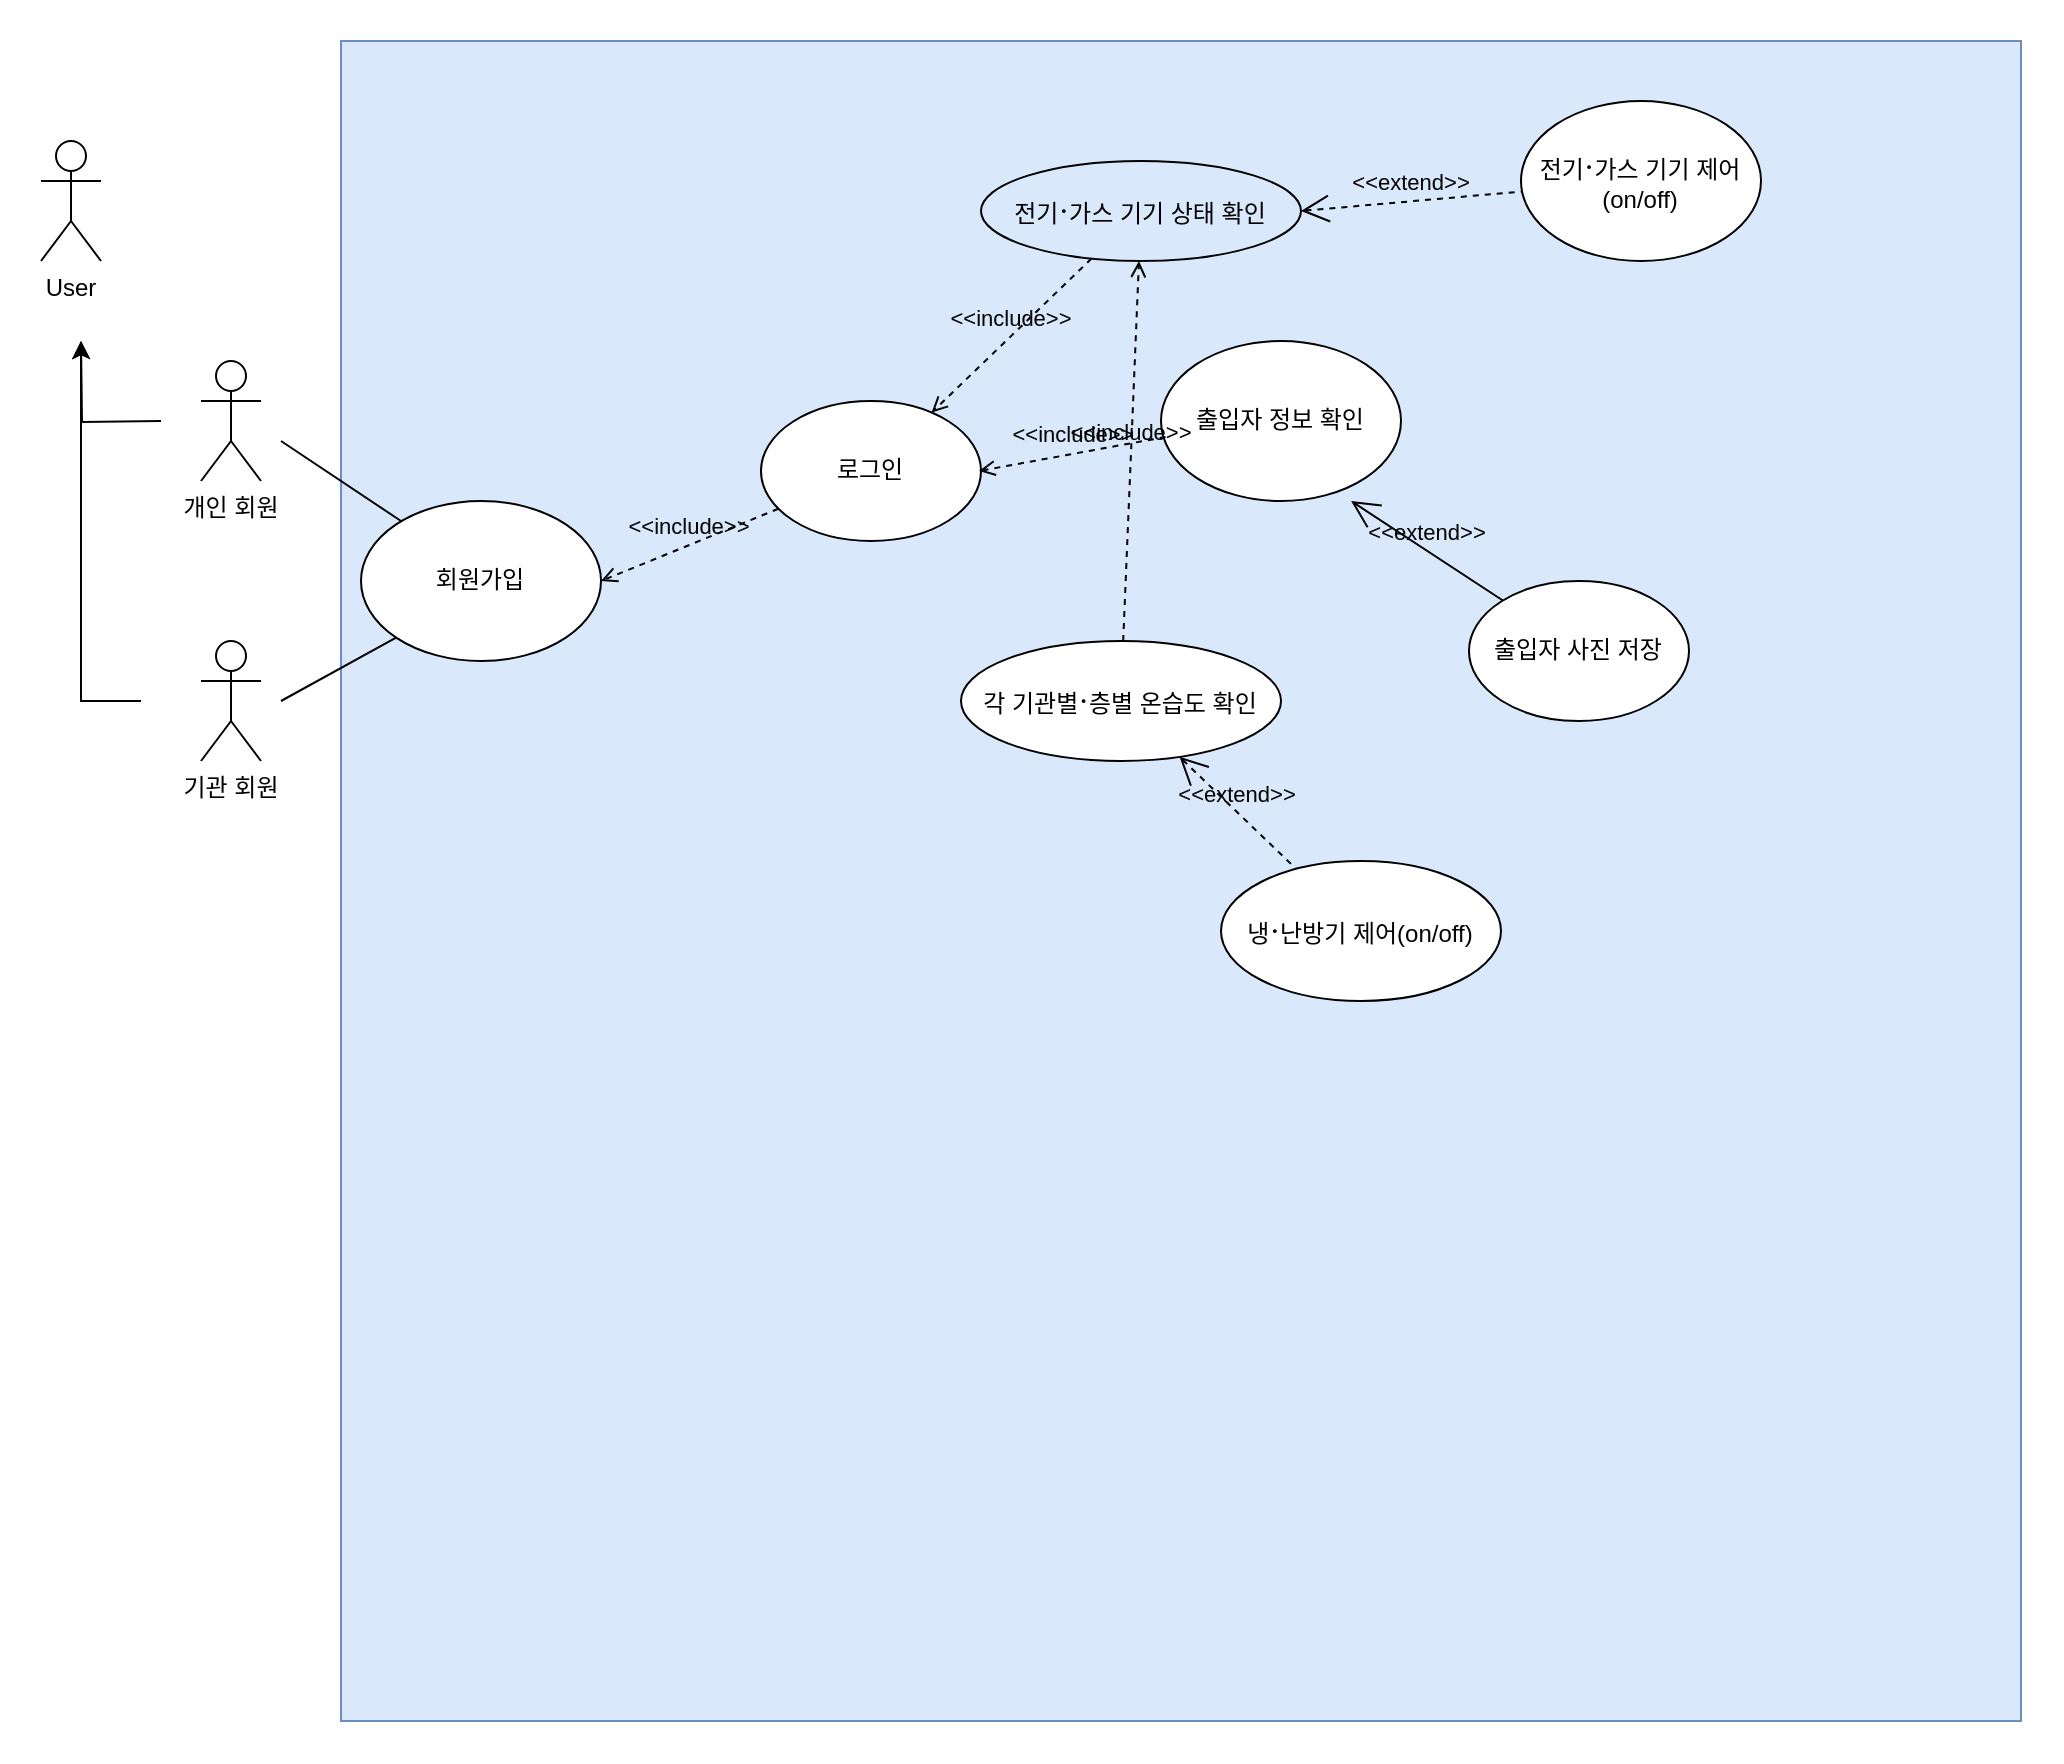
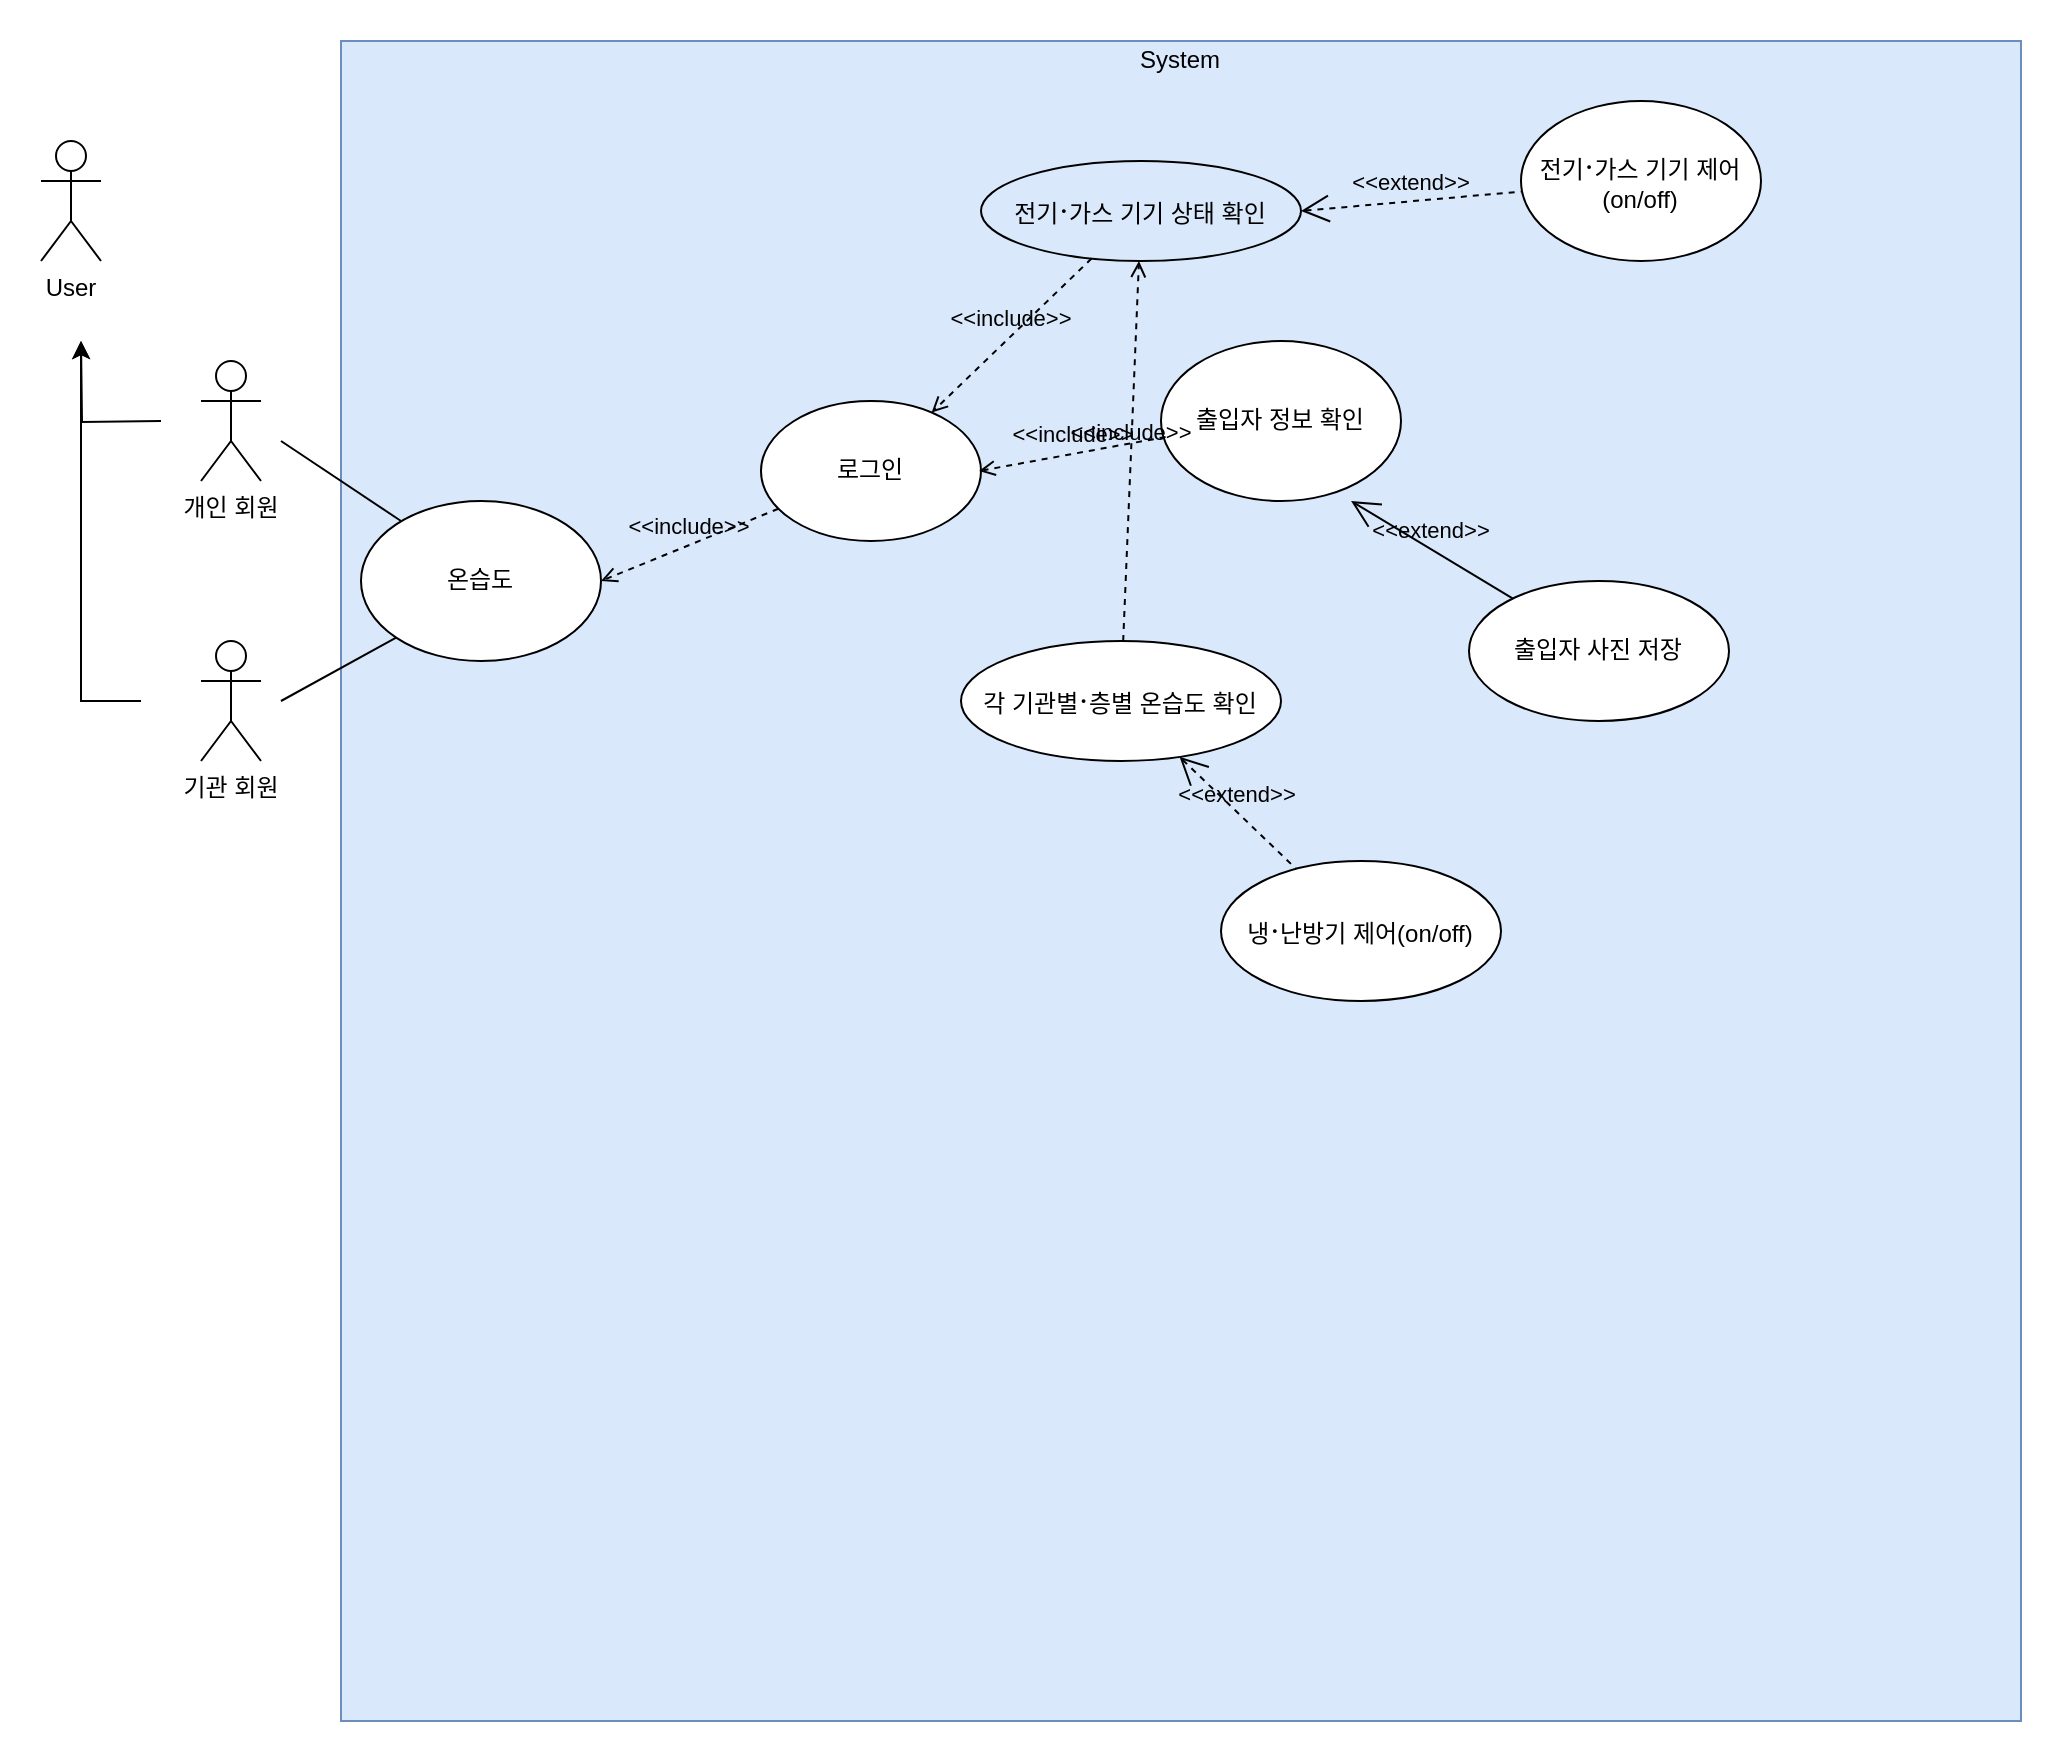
node "System": added
node "회원가입": label "회원가입" -> "온습도"
node "출입자 사진 저장": size 220x140 -> 260x140
